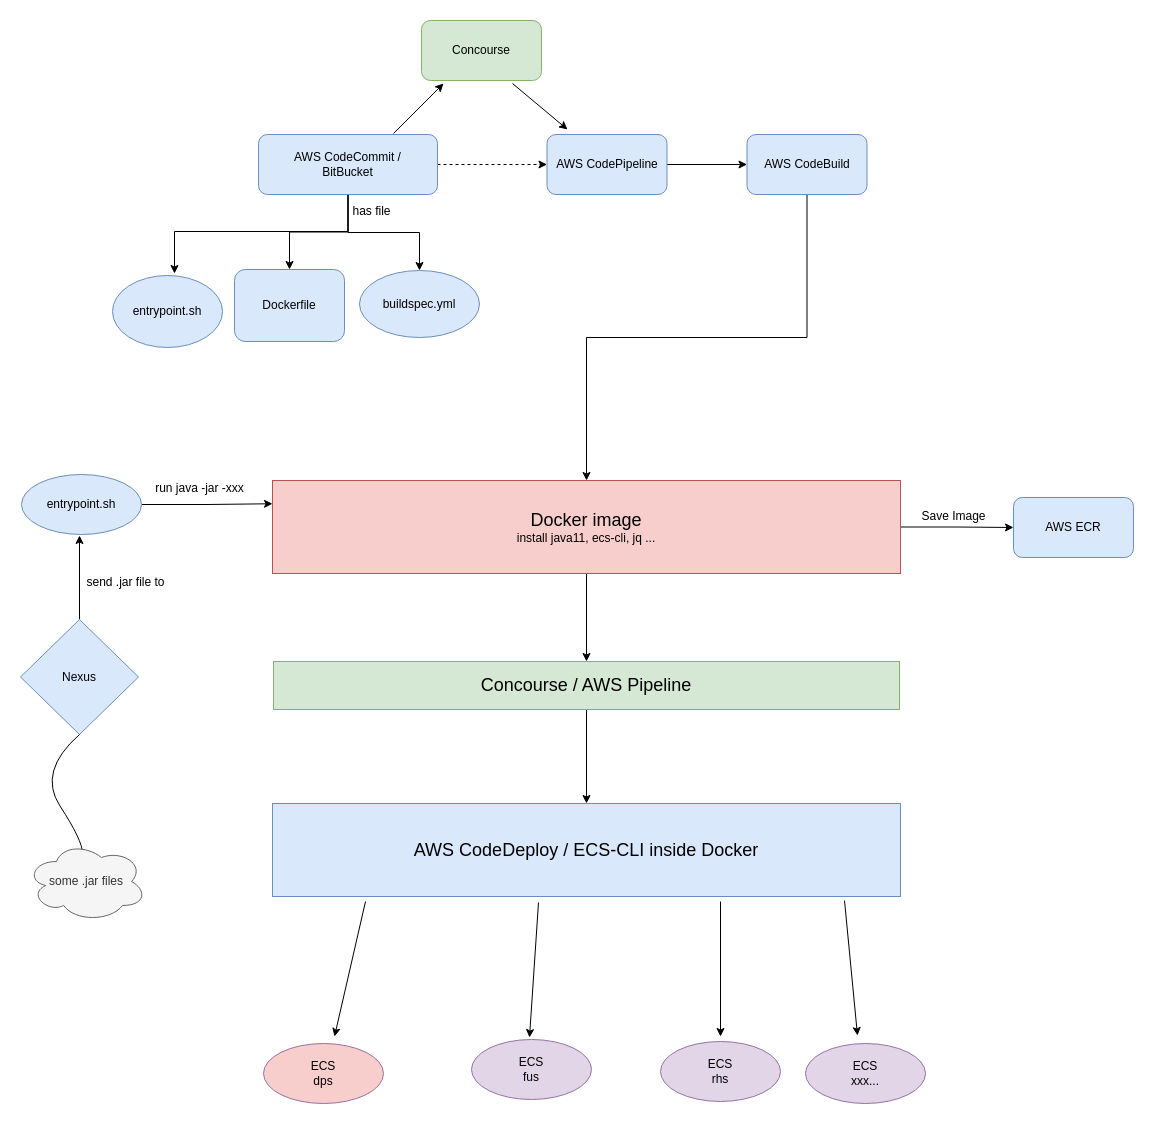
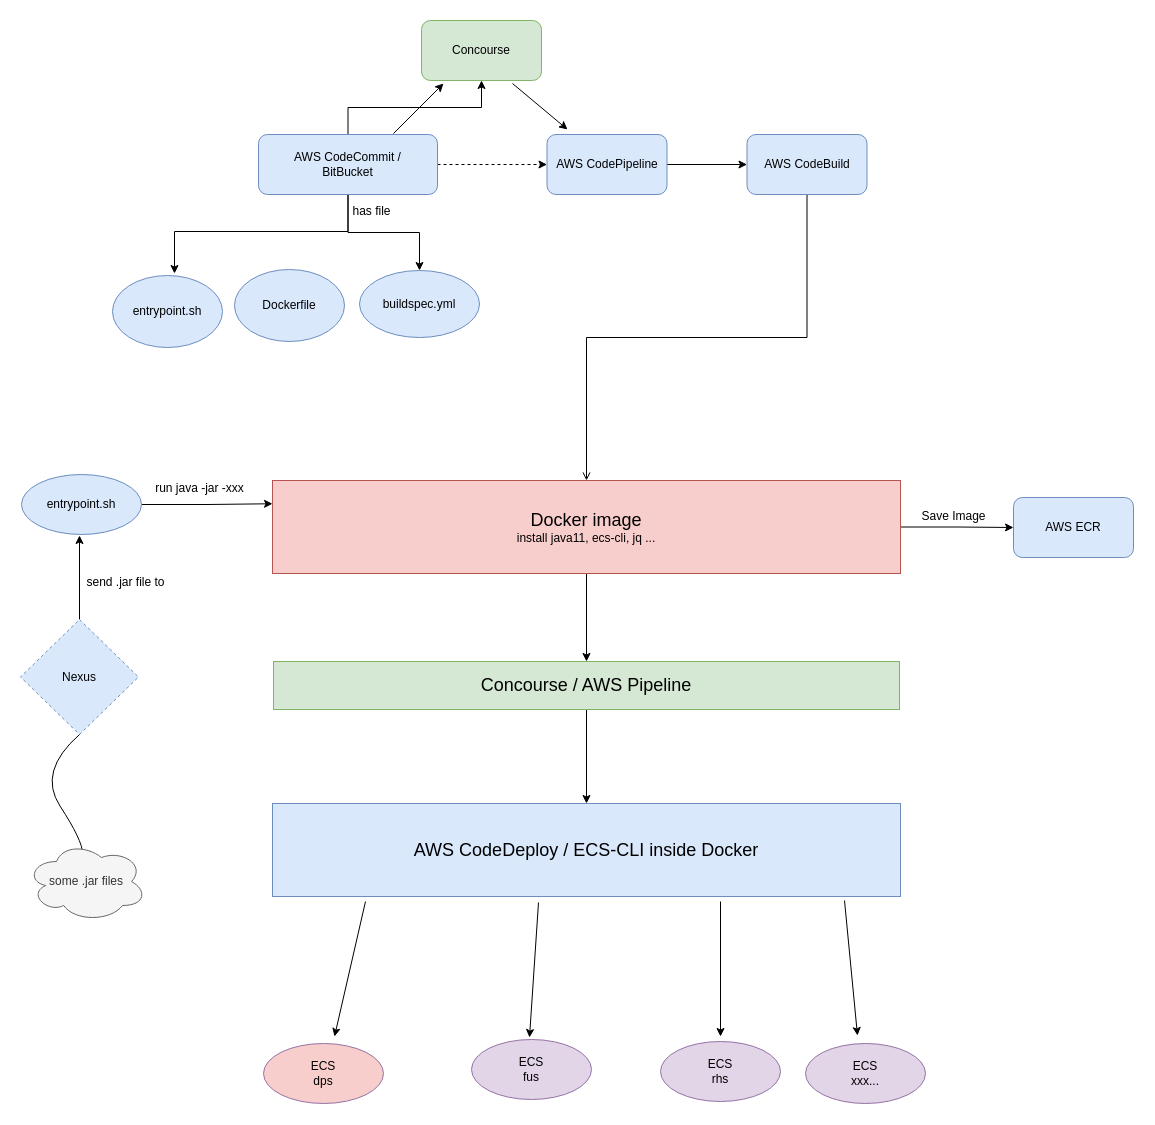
edge "AWS CodeCommit / BitBucket" -> "Dockerfile": now "AWS CodeCommit / BitBucket" -> "Concourse"
node "Dockerfile": shape rounded rectangle -> ellipse
edge "AWS CodeBuild" -> "Docker image install java11, ecs-cli, jq ...": arrowhead classic -> open
node "Nexus": style solid -> dashed
